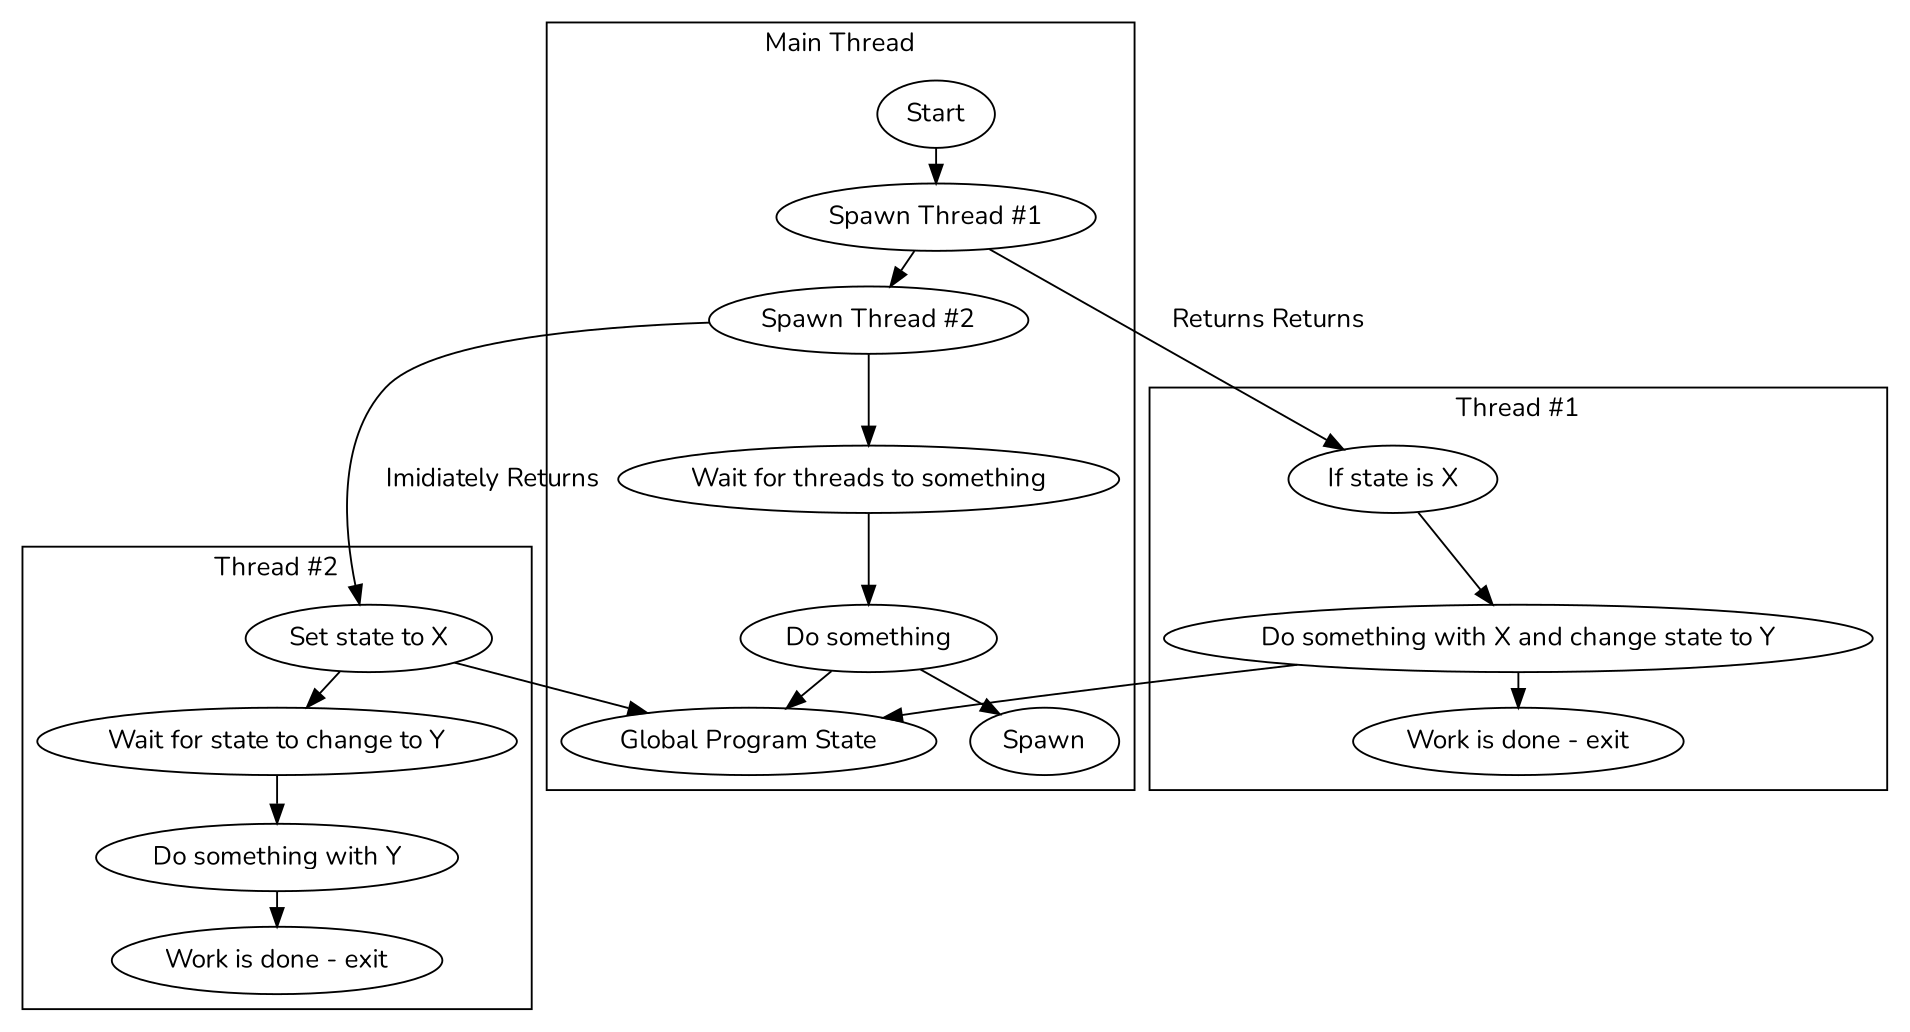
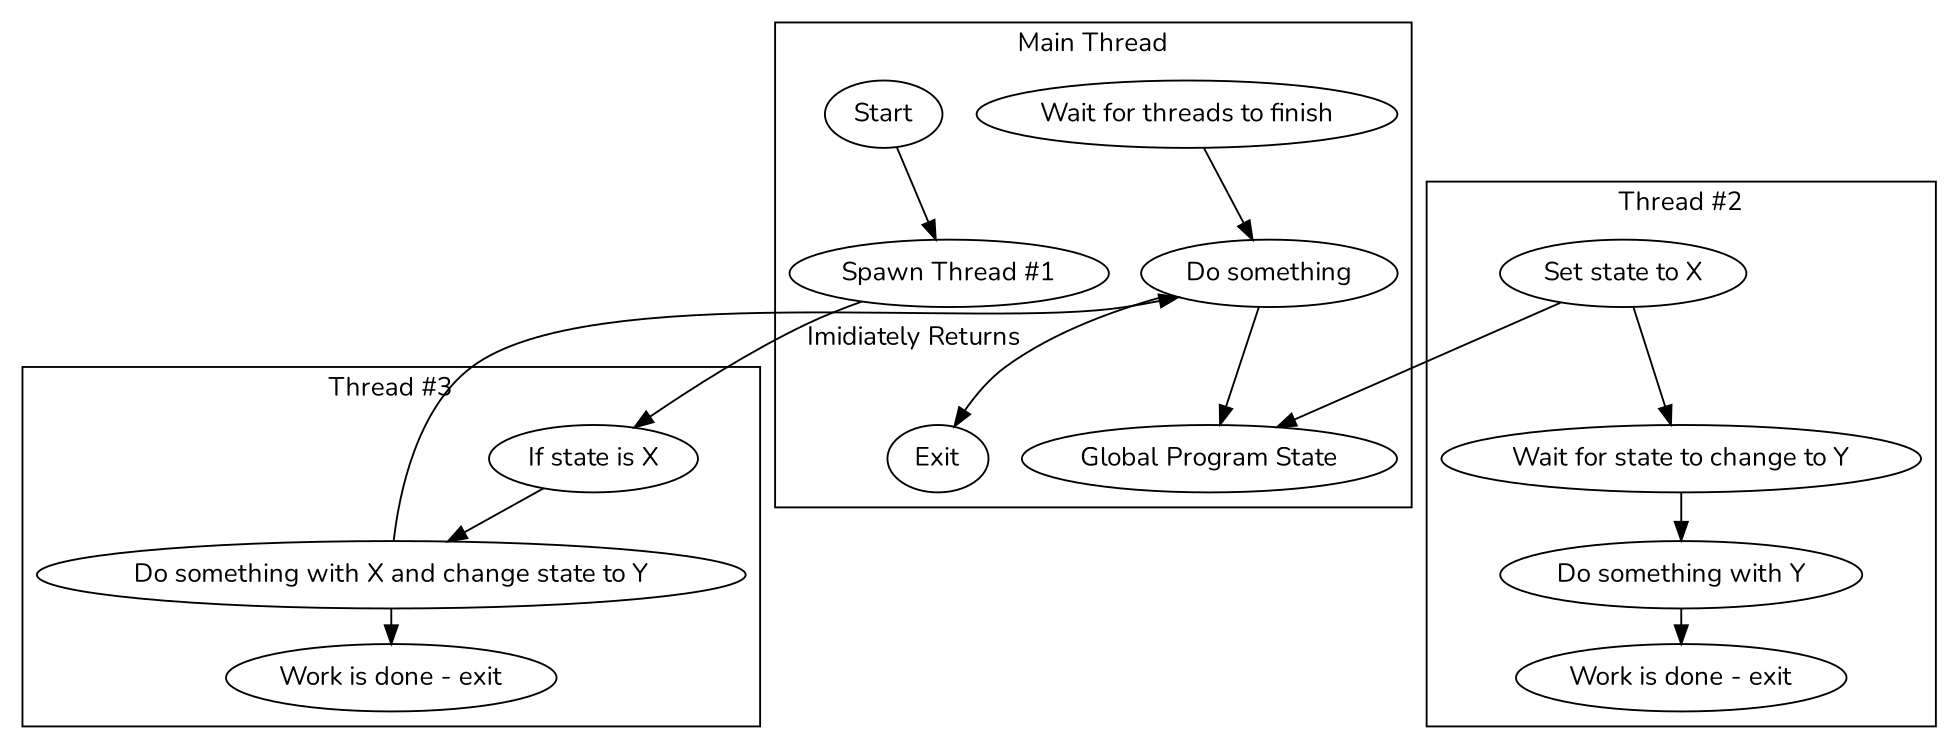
node "Spawn Thread #2": removed
edge "Spawn Thread #1" -> "If state is X": label "Returns Returns" -> "Imidiately Returns"
cluster "Thread #1": label "Thread #1" -> "Thread #3"
node "Wait for threads to something": label "Wait for threads to something" -> "Wait for threads to finish"
edge "Do something with X and change state to Y" -> "Global Program State": now "Do something with X and change state to Y" -> "Do something"
node "Spawn": label "Spawn" -> "Exit"
